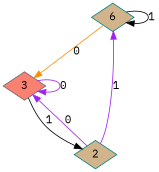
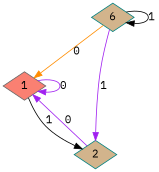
node "3": label "3" -> "1"
edge "2" -> "6": reversed
